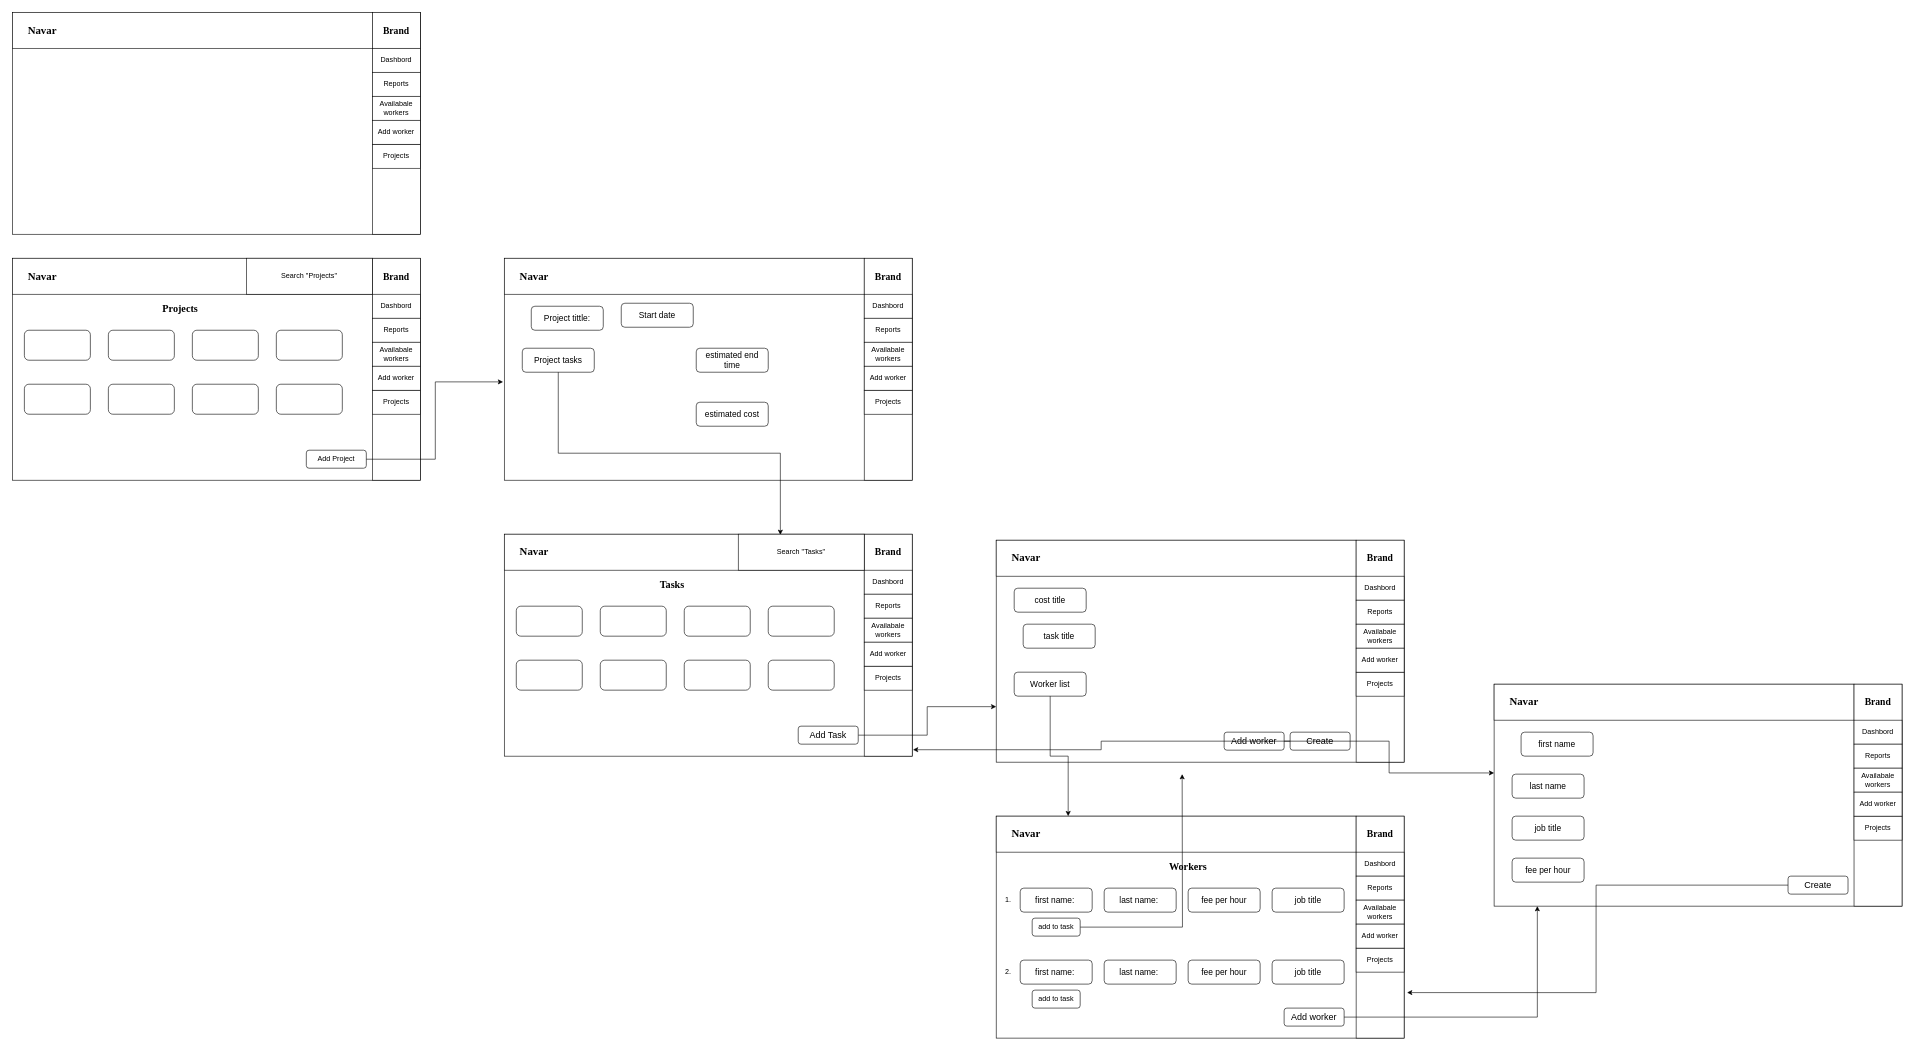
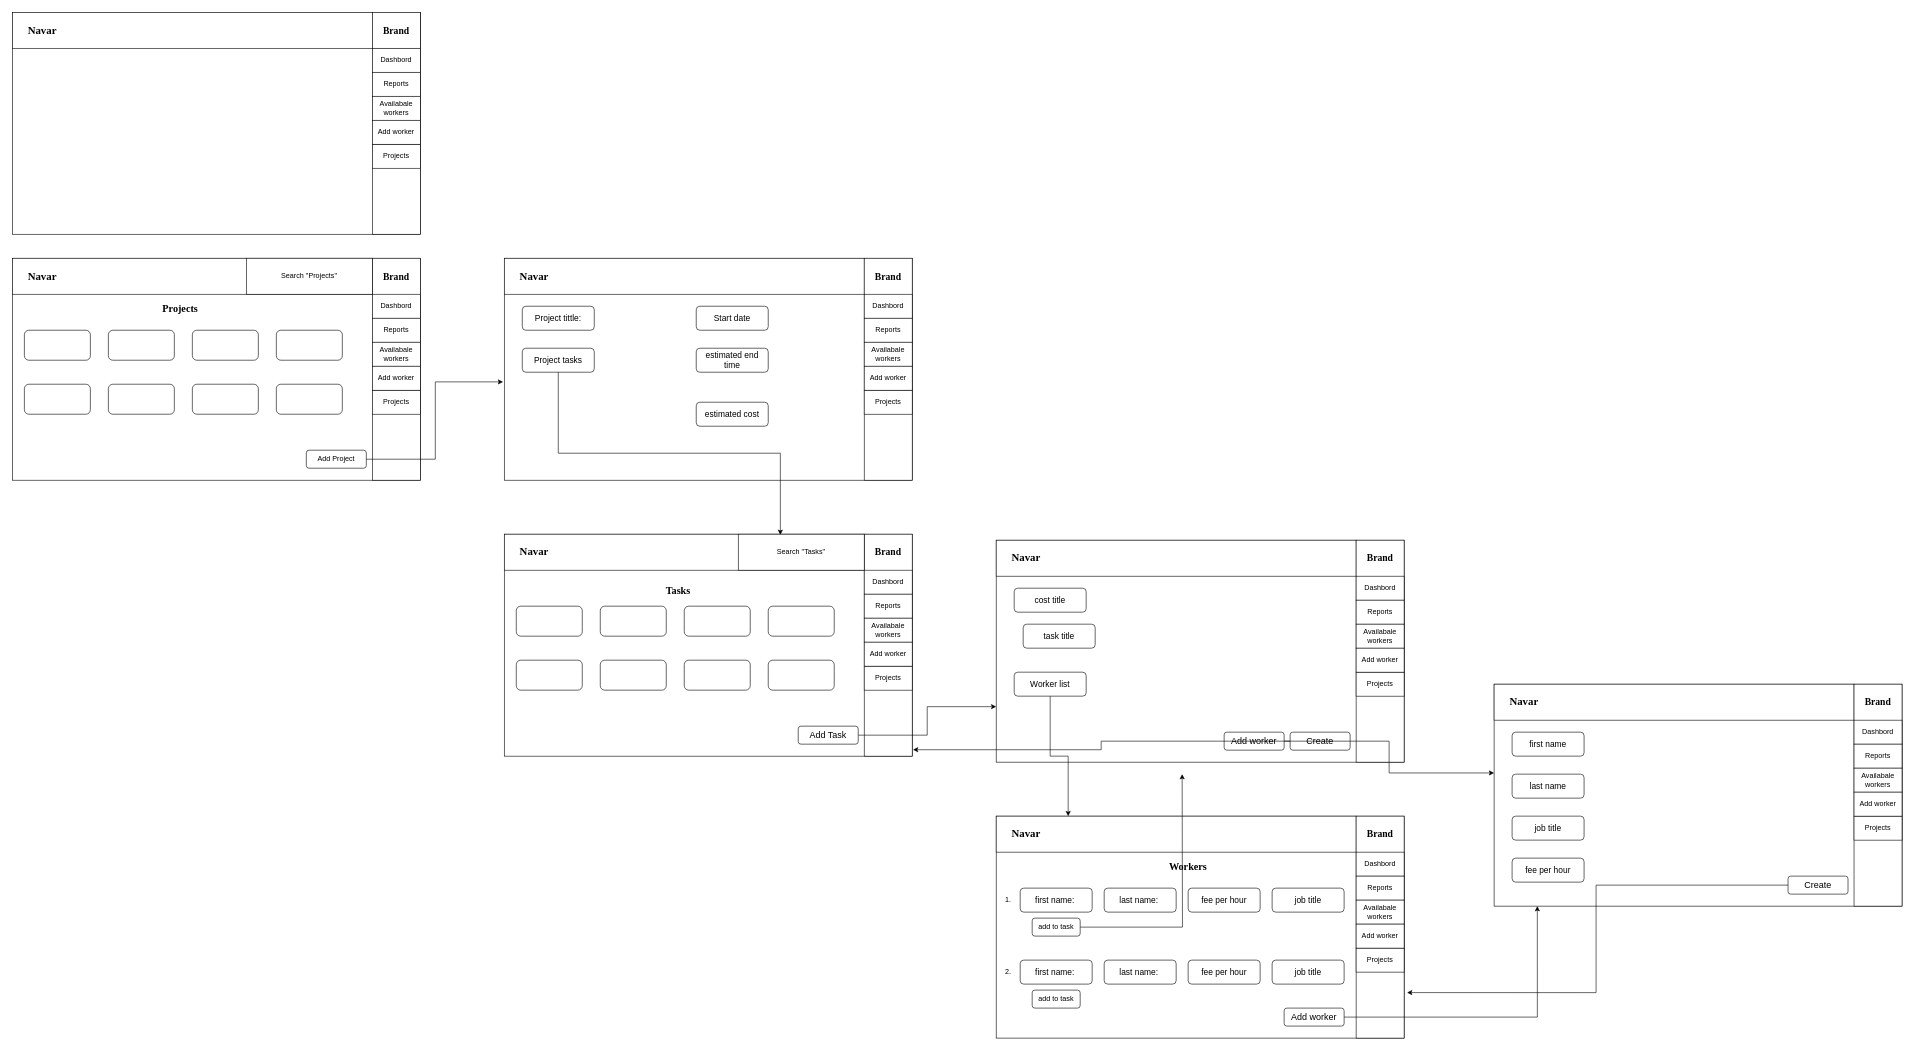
node "Start date": moved (657, 315) -> (732, 318)
node "Project tittle:": moved (567, 318) -> (558, 318)
node "Tasks": moved (672, 585) -> (678, 591)
node "first name": moved (1557, 744) -> (1548, 744)
